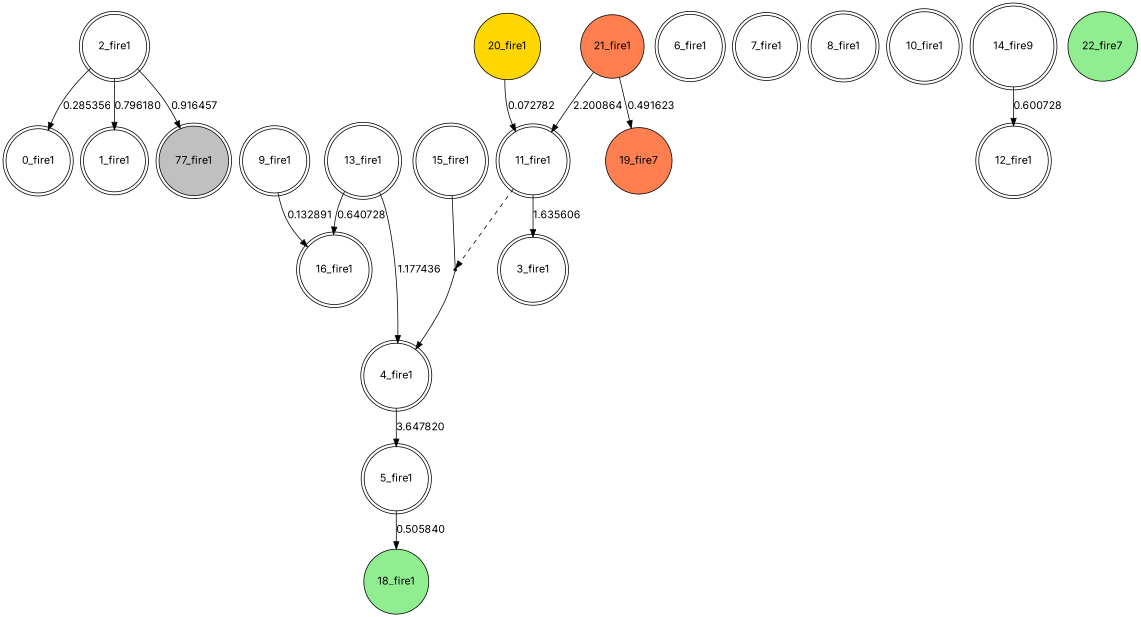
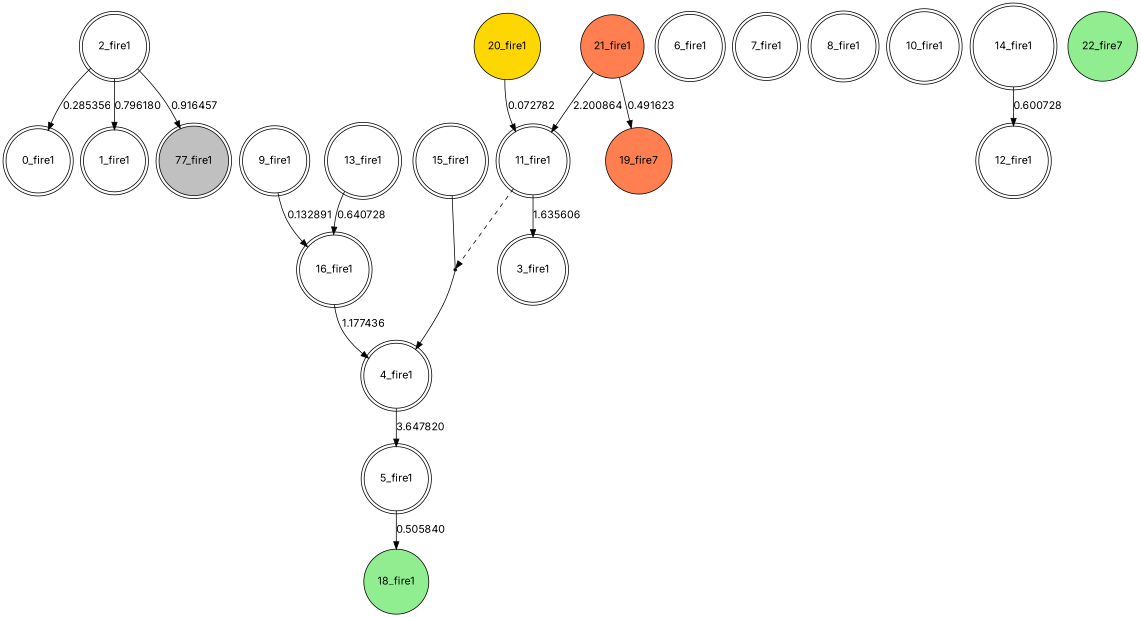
node "14_fire9": label "14_fire9" -> "14_fire1"
edge "13_fire1" -> "4_fire1": now "16_fire1" -> "4_fire1"
